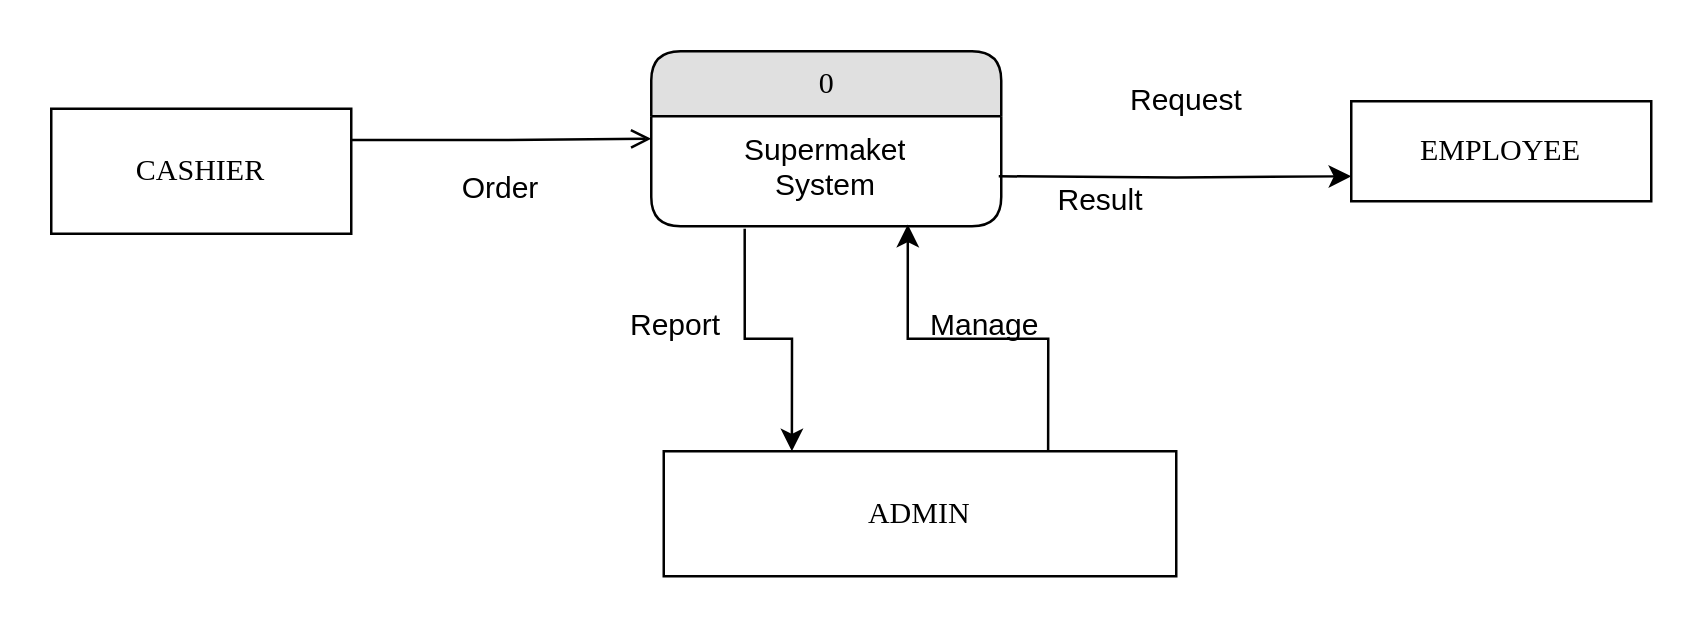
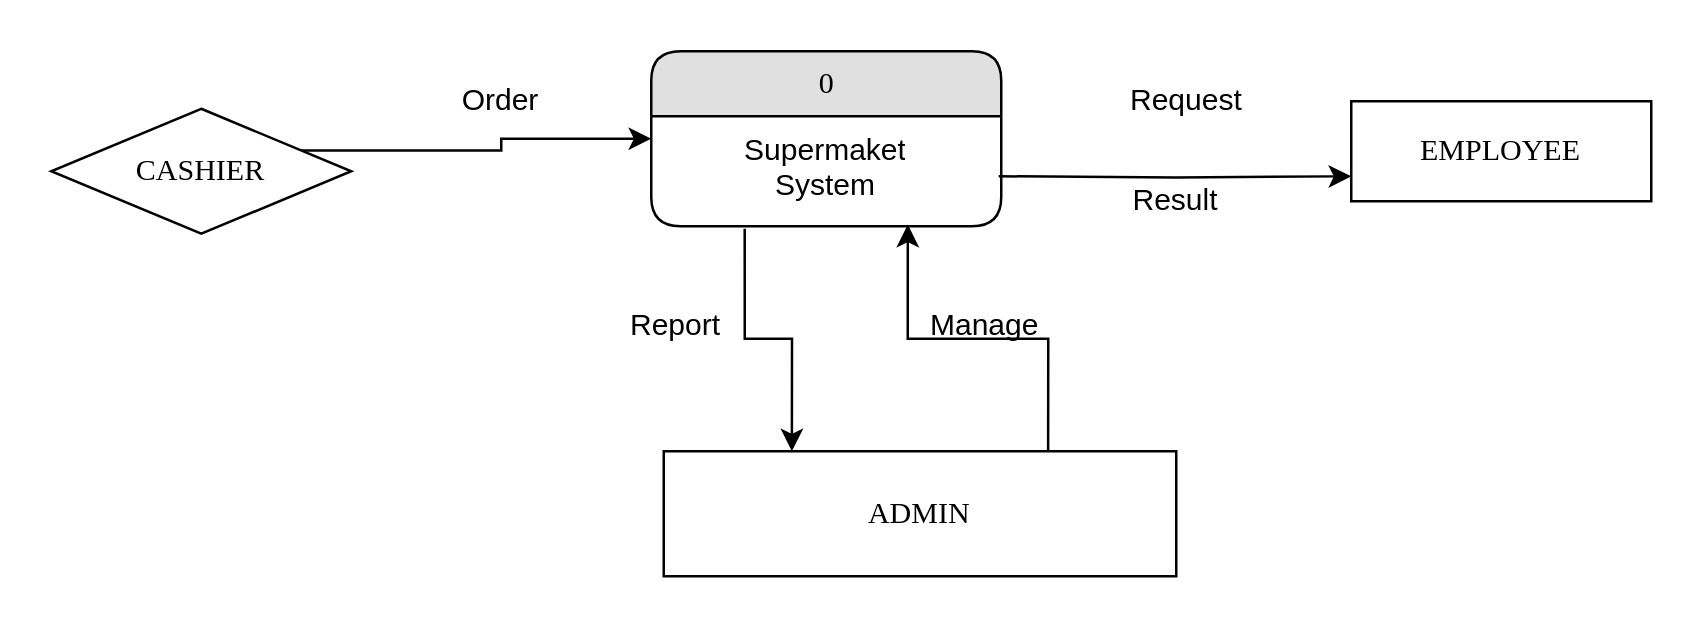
edge "CASHIER" -> "0": arrowhead open -> classic
node "CASHIER": shape rectangle -> diamond
node "Order": moved (501, 189) -> (501, 101)
node "Result": moved (1101, 201) -> (1176, 201)
